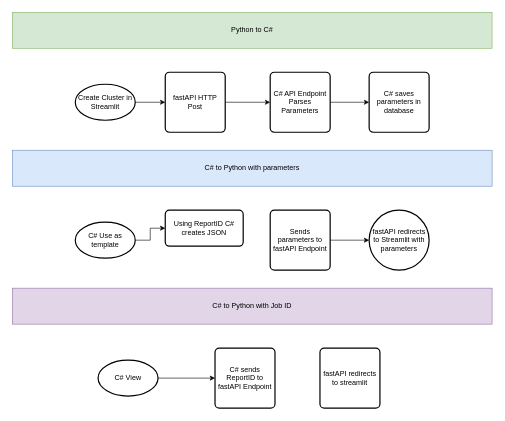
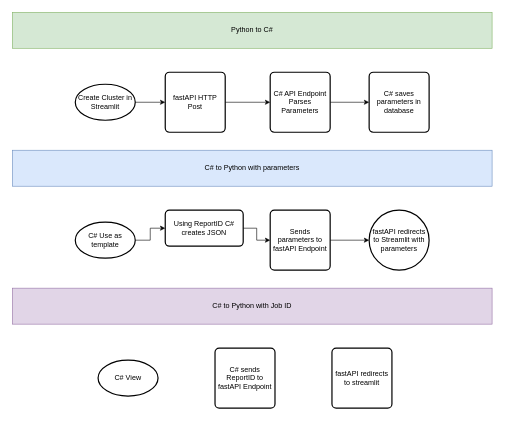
edge "Using ReportID C# creates JSON" -> "Sends parameters to fastAPI Endpoint": added
edge "C# View" -> "C# sends ReportID to fastAPI Endpoint": removed
node "fastAPI redirects to streamlit": moved (350, 378) -> (362, 378)
